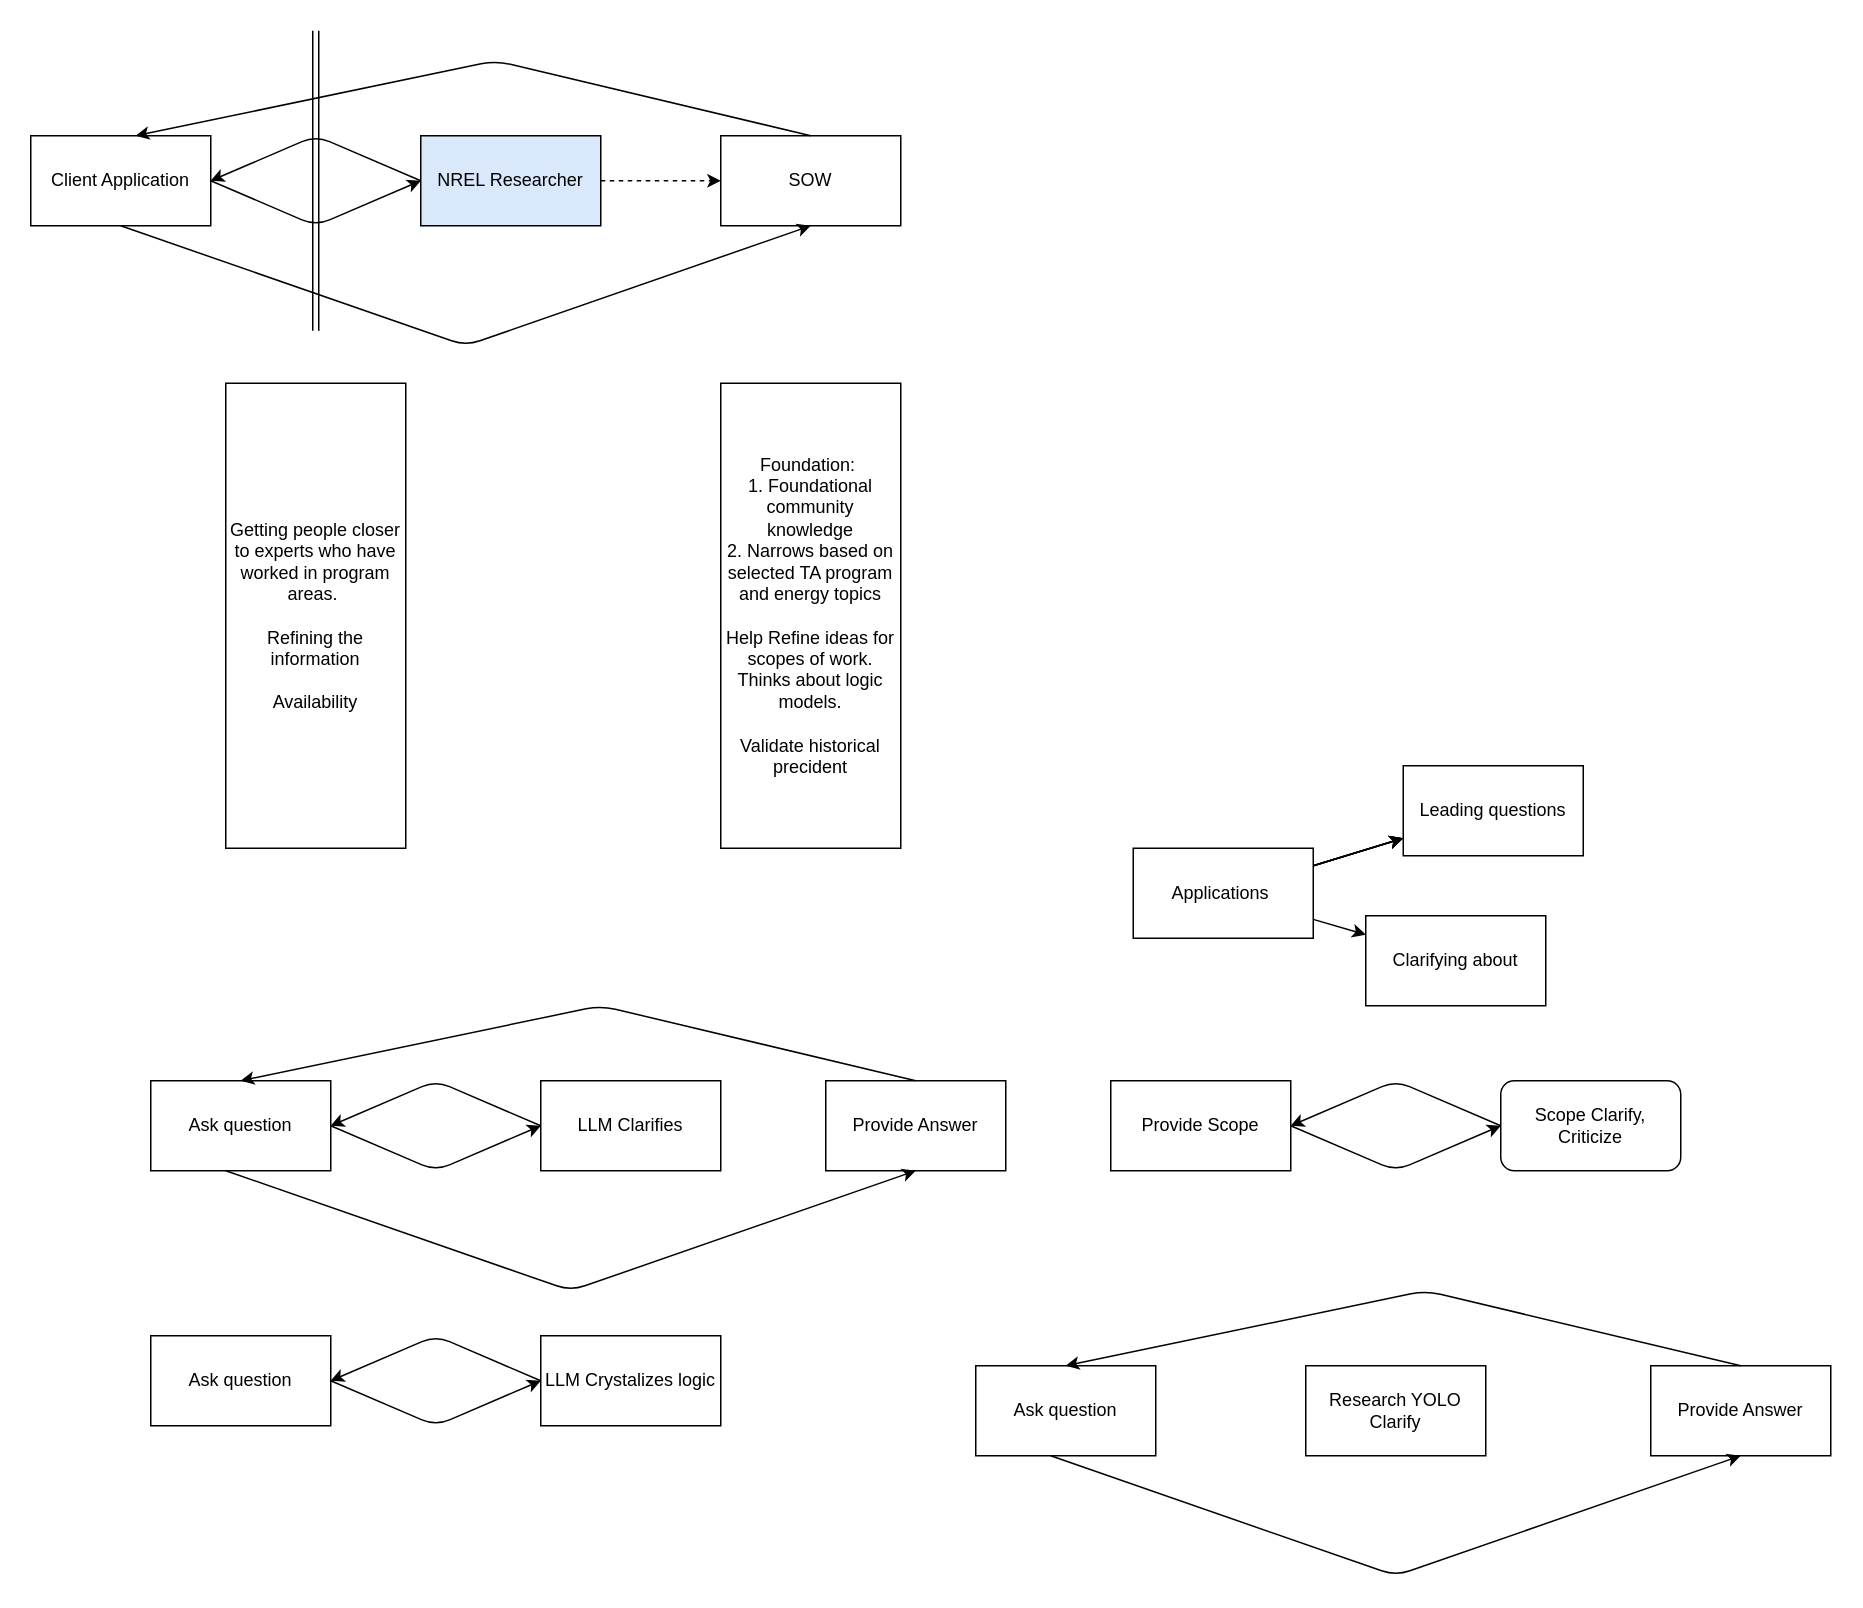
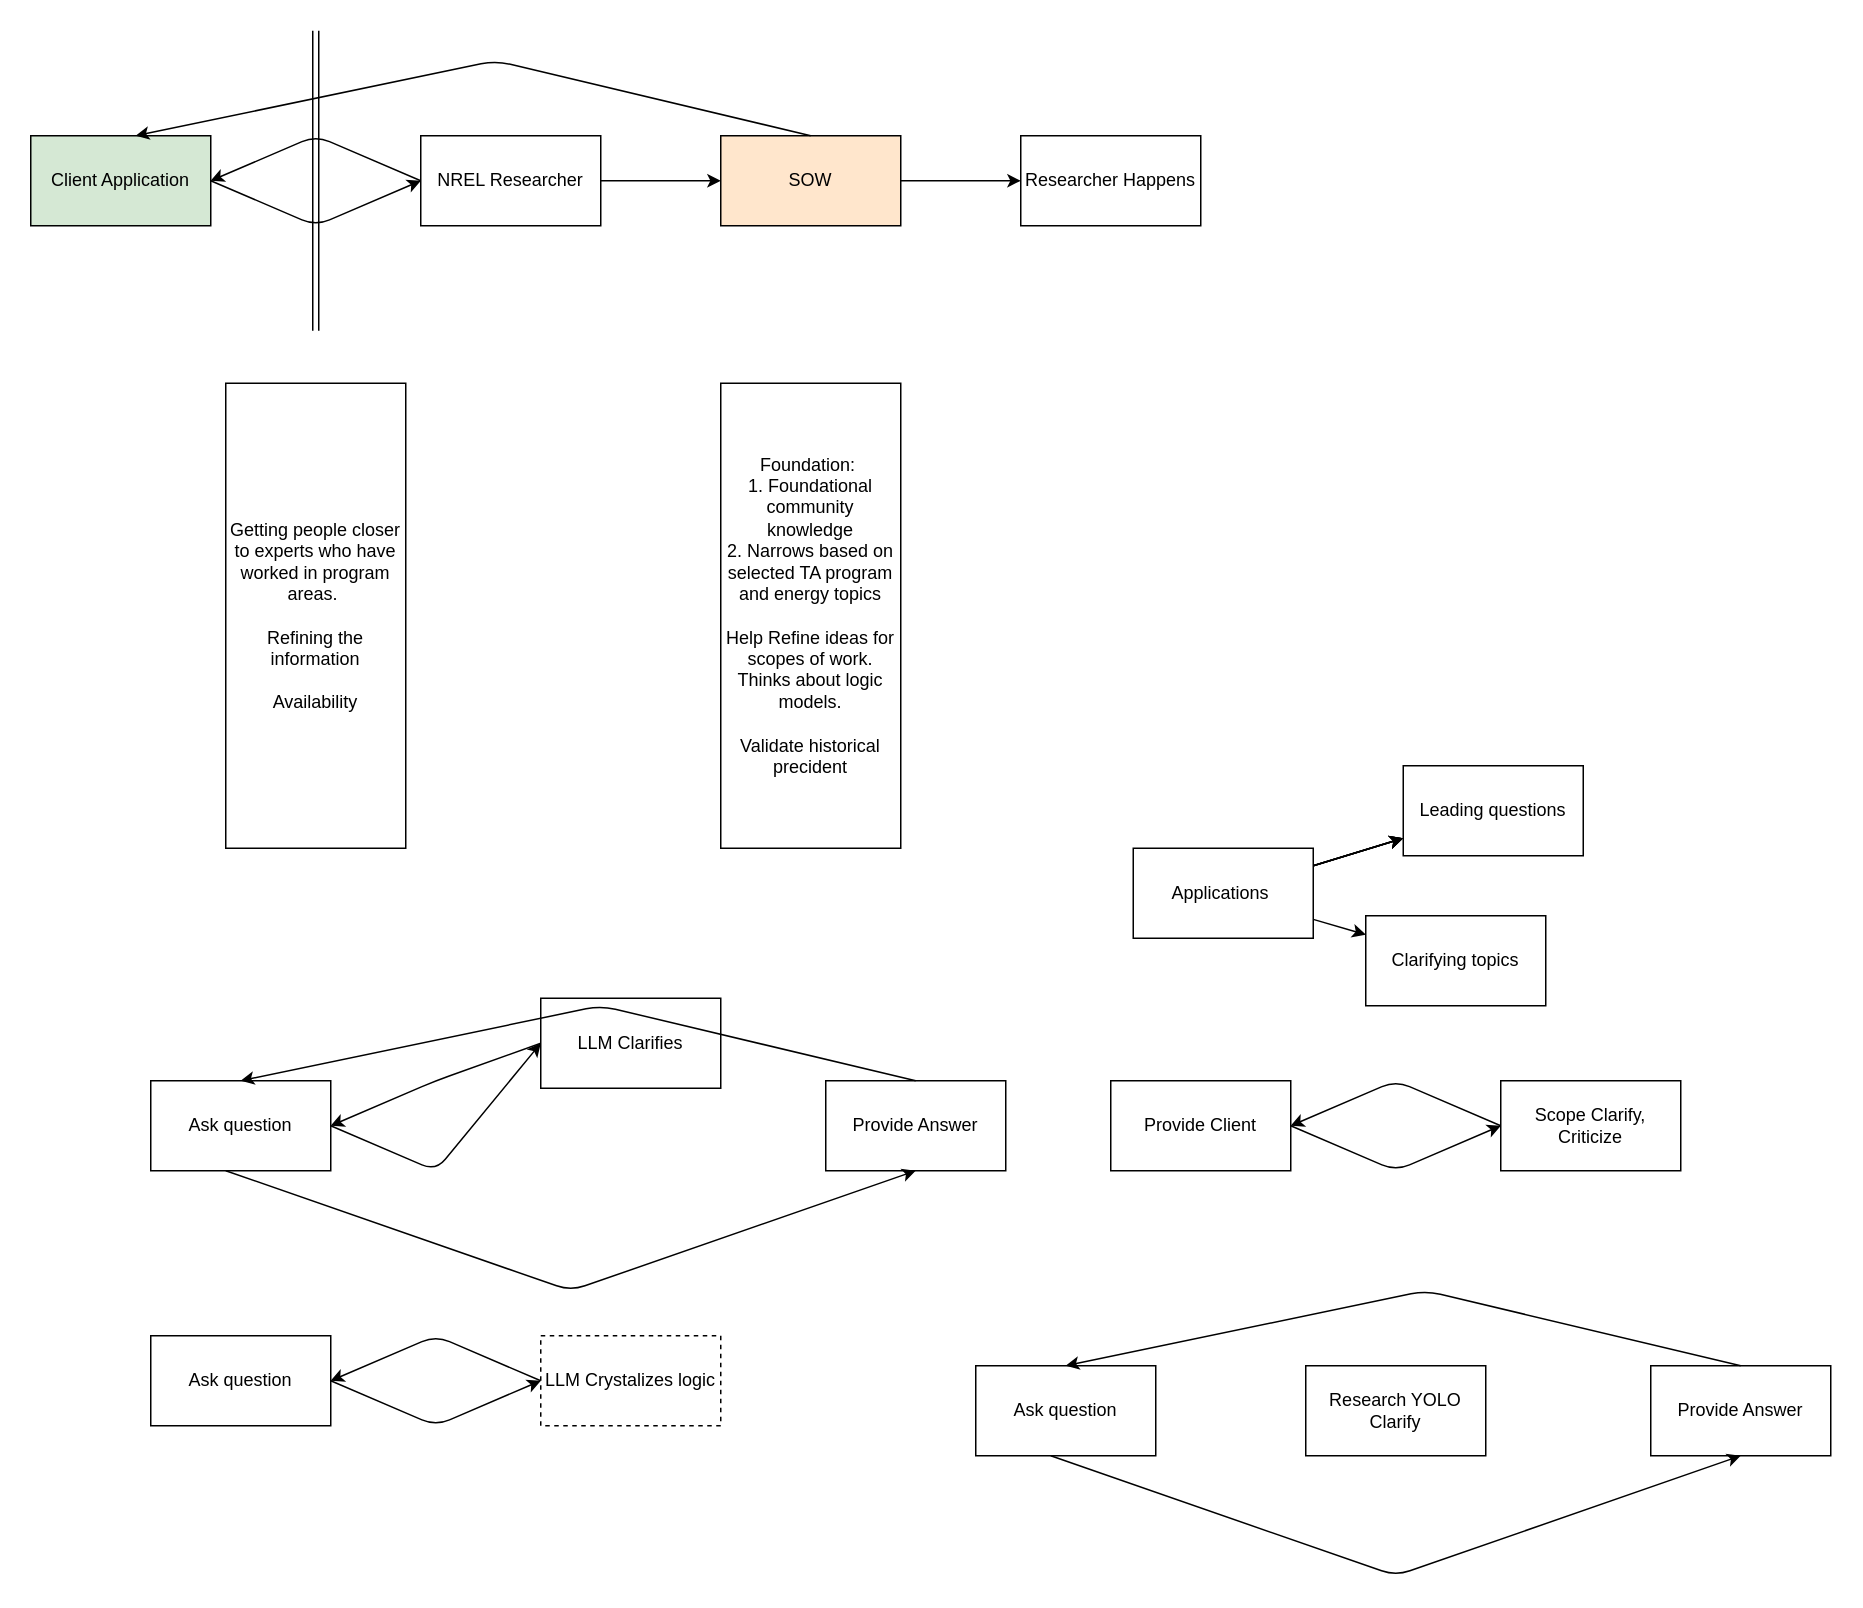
node "Client Application": fillcolor #ffffff -> #d5e8d4
node "NREL Researcher": fillcolor #dae8fc -> #ffffff
edge "NREL Researcher" -> "SOW": style dashed -> solid
node "SOW": fillcolor #ffffff -> #ffe6cc
edge "SOW" -> "Researcher Happens": added
node "Researcher Happens": added
edge "Client Application" -> "SOW": removed
node "Clarifying about": label "Clarifying about" -> "Clarifying topics"
node "LLM Clarifies": moved (631, 1126) -> (631, 1043)
node "Provide Scope": label "Provide Scope" -> "Provide Client"
node "Scope Clarify, Criticize": shape rounded rectangle -> rectangle
node "LLM Crystalizes logic": style solid -> dashed
